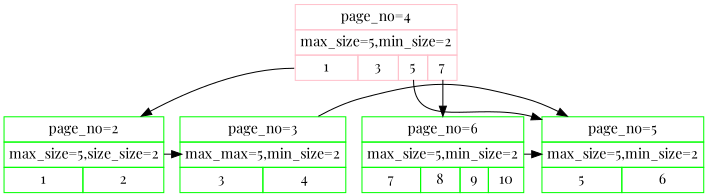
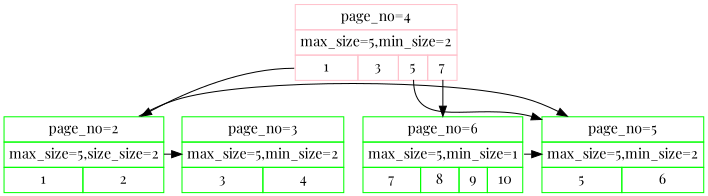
edge "page_no=3" -> "page_no=5": now "page_no=2" -> "page_no=5"
node "page_no=3": text "max_max=5,min_size=2" -> "max_size=5,min_size=2"
node "page_no=6": text "max_size=5,min_size=2" -> "max_size=5,min_size=1"
